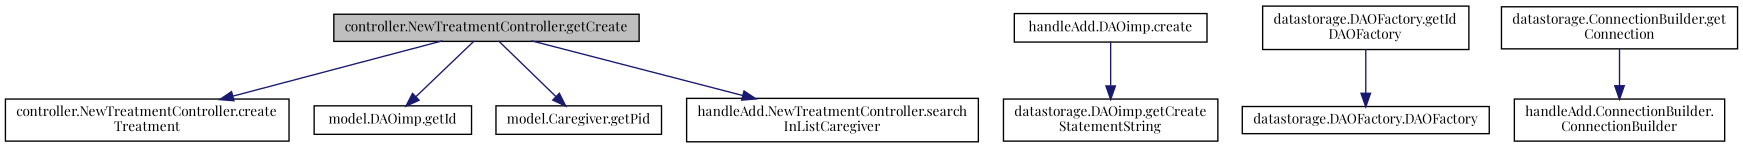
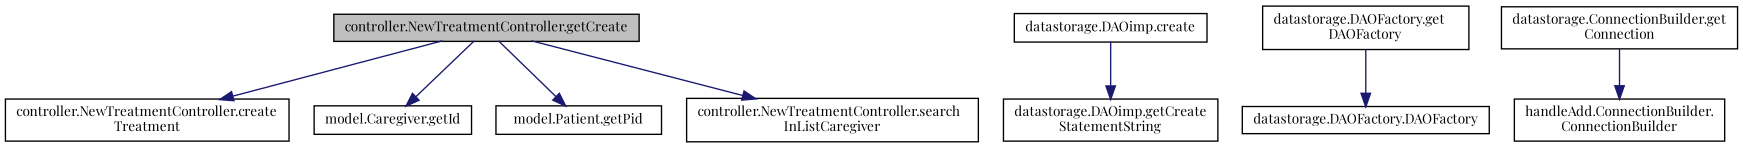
node "handleAdd.DAOimp.create": label "handleAdd.DAOimp.create" -> "datastorage.DAOimp.create"
node "datastorage.DAOFactory.getId DAOFactory": label "datastorage.DAOFactory.getId DAOFactory" -> "datastorage.DAOFactory.get DAOFactory"
node "model.DAOimp.getId": label "model.DAOimp.getId" -> "model.Caregiver.getId"
node "model.Caregiver.getPid": label "model.Caregiver.getPid" -> "model.Patient.getPid"
node "handleAdd.NewTreatmentController.search InListCaregiver": label "handleAdd.NewTreatmentController.search InListCaregiver" -> "controller.NewTreatmentController.search InListCaregiver"
